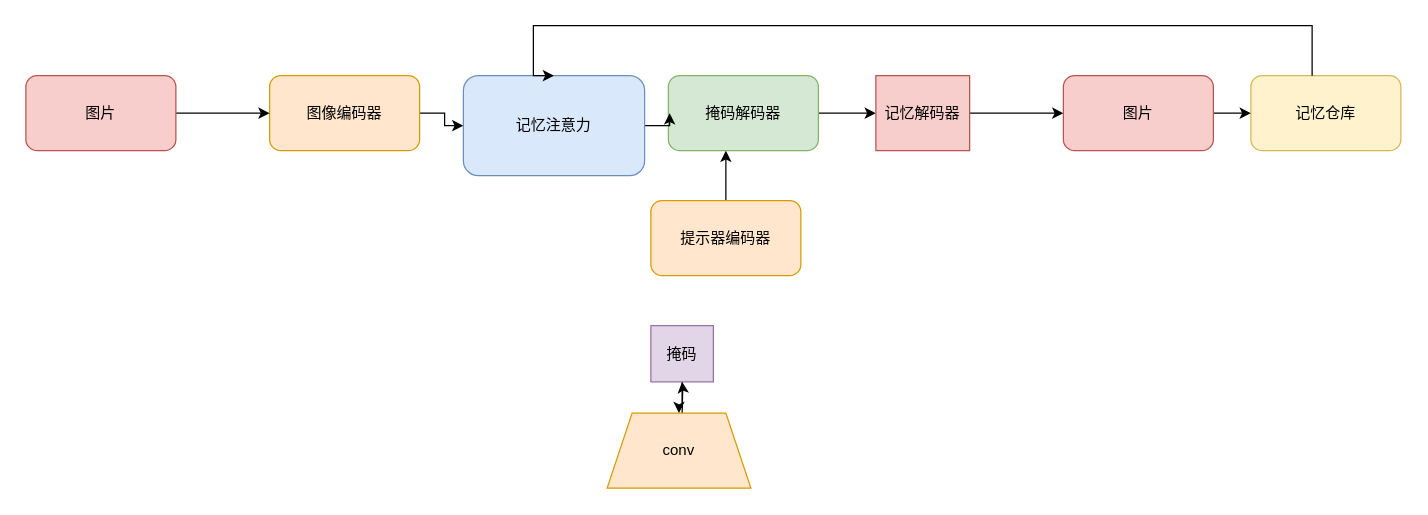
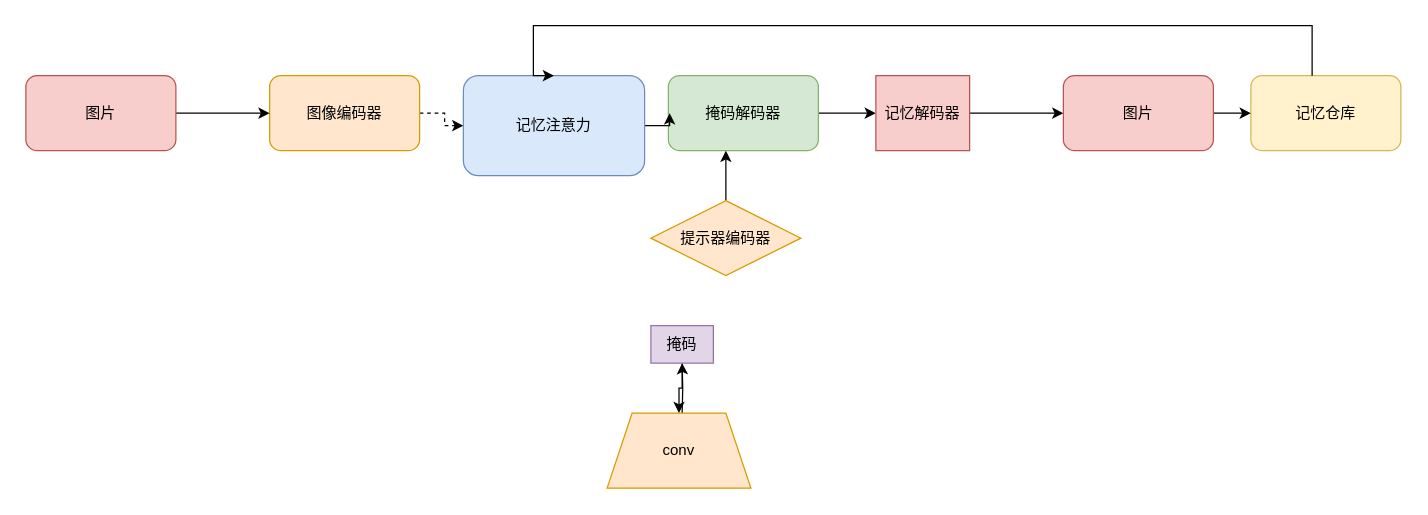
edge "图像编码器" -> "记忆注意力": style solid -> dashed
node "提示器编码器": shape rounded rectangle -> diamond
node "掩码": size 63x56 -> 63x38
